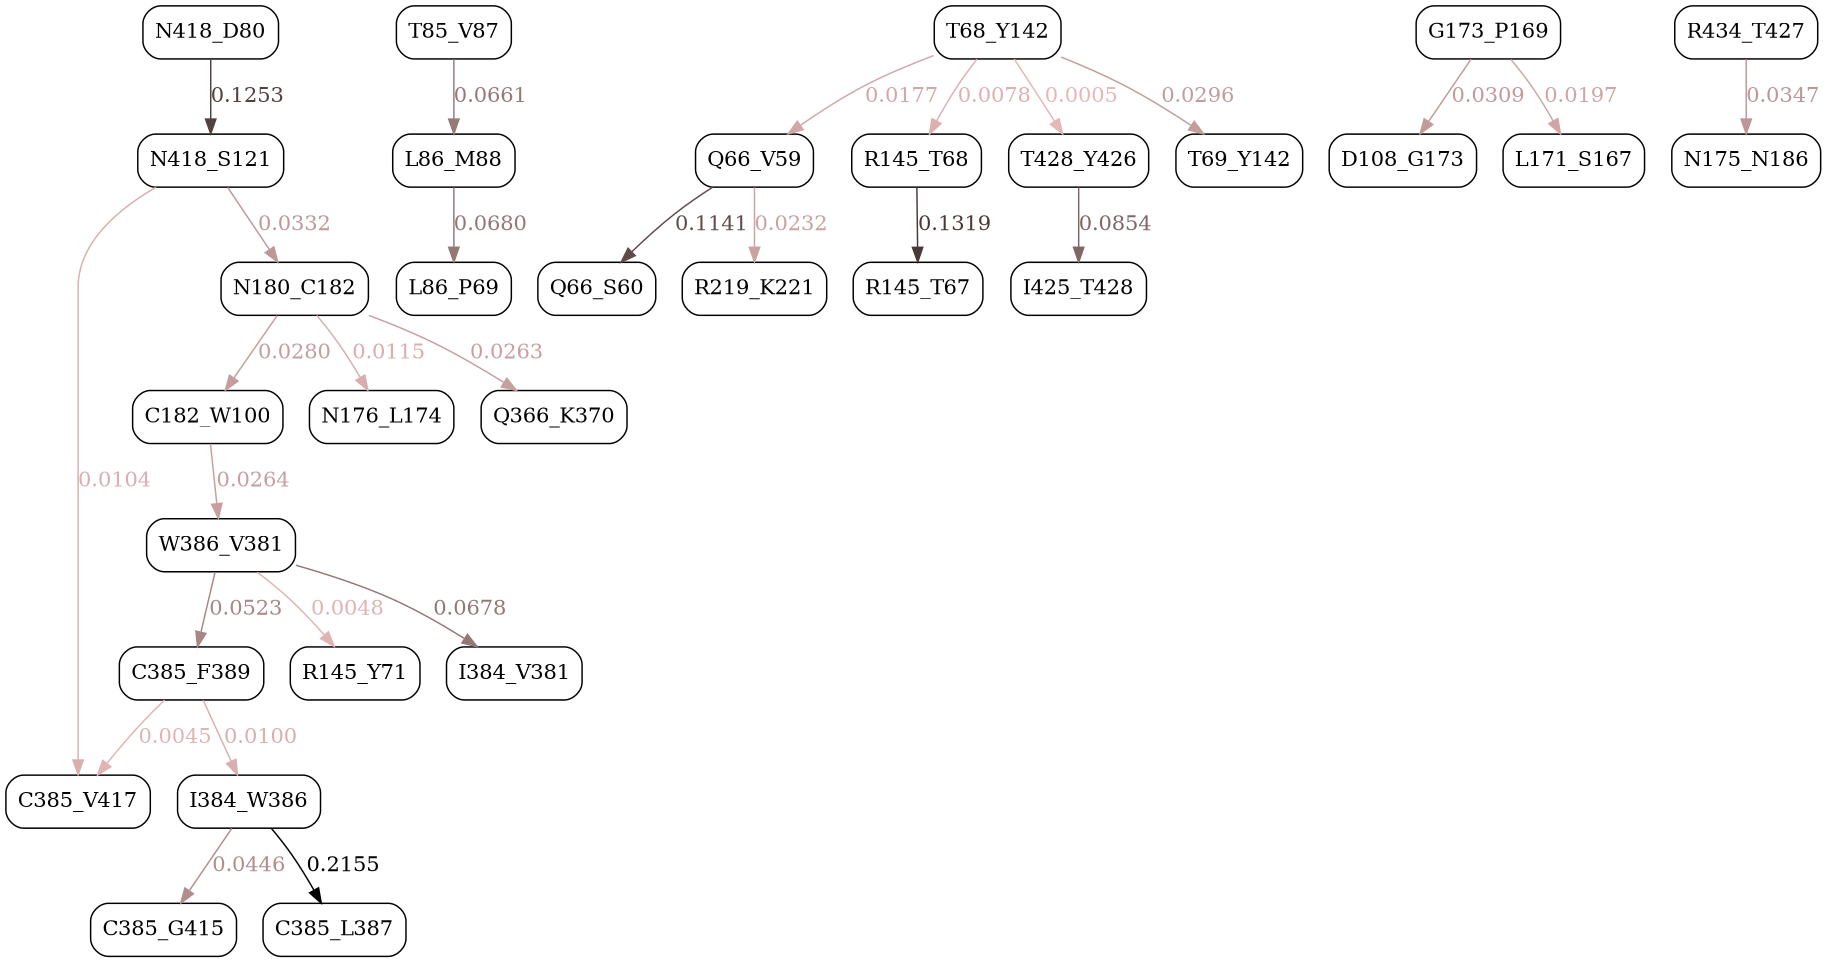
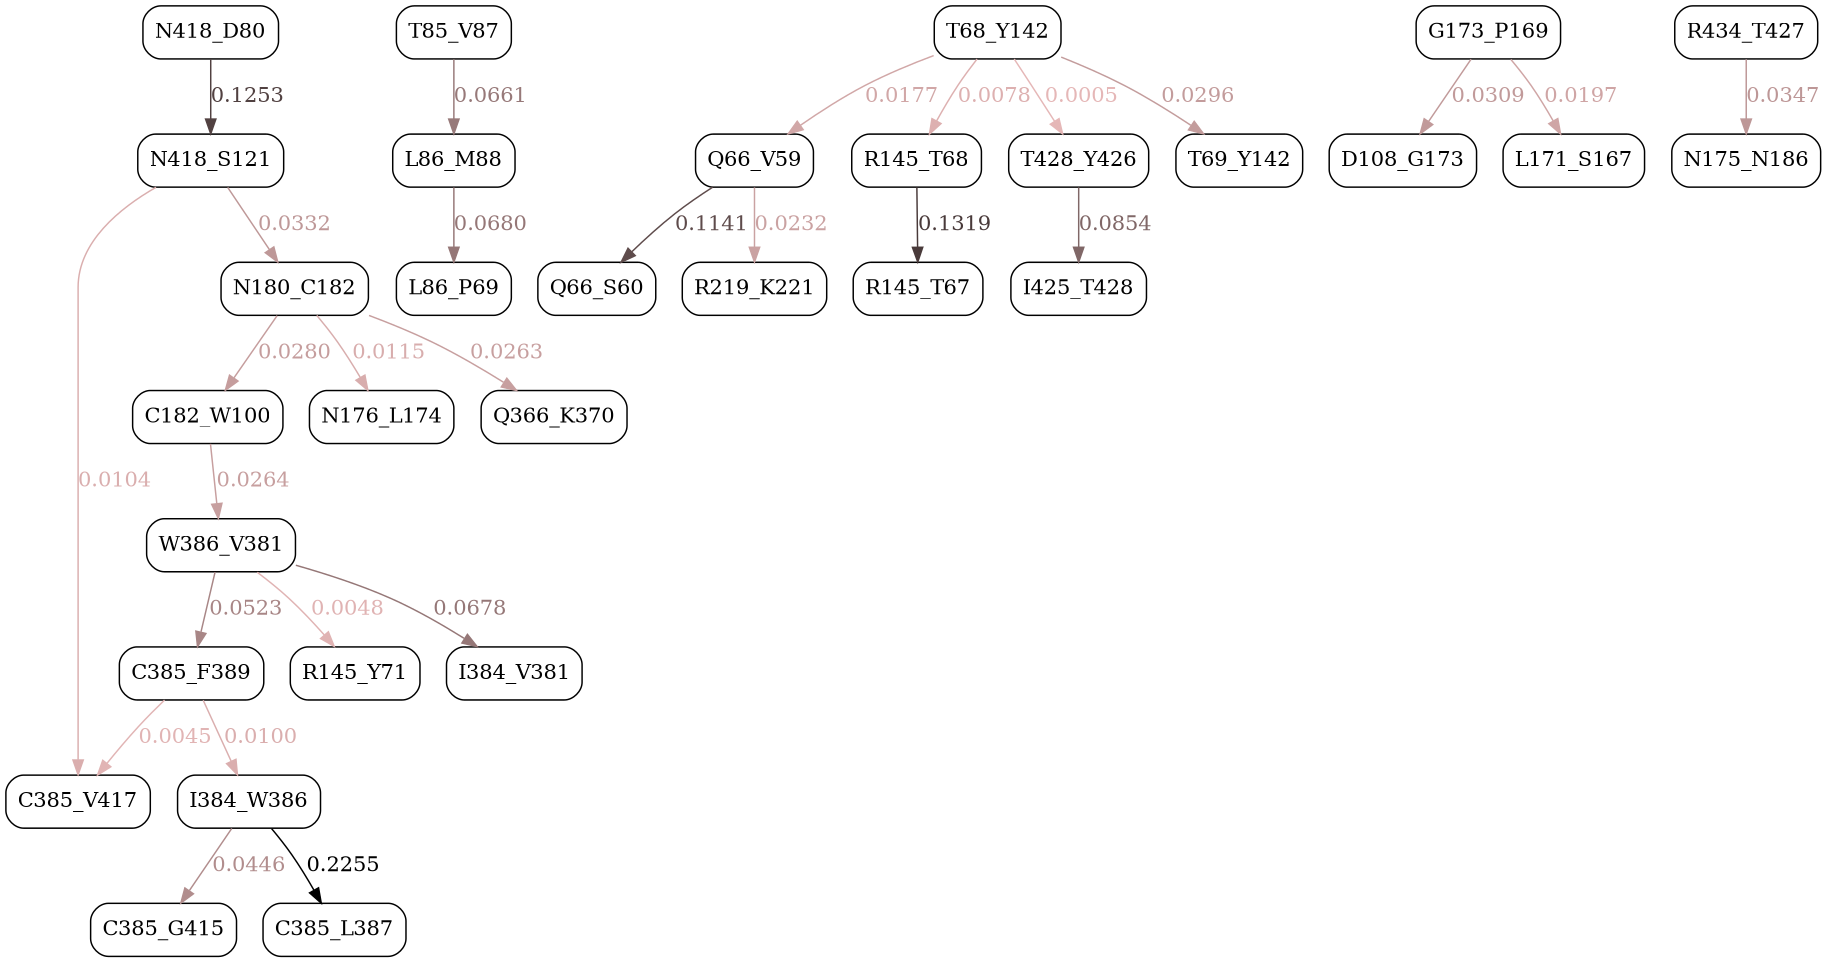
edge "I384_W386" -> "C385_L387": label "0.2155" -> "0.2255"
